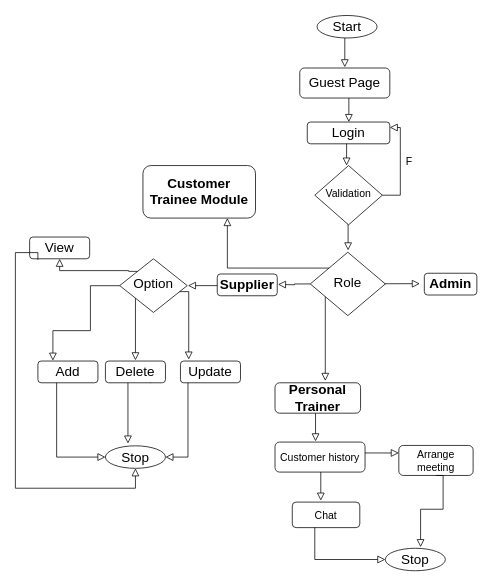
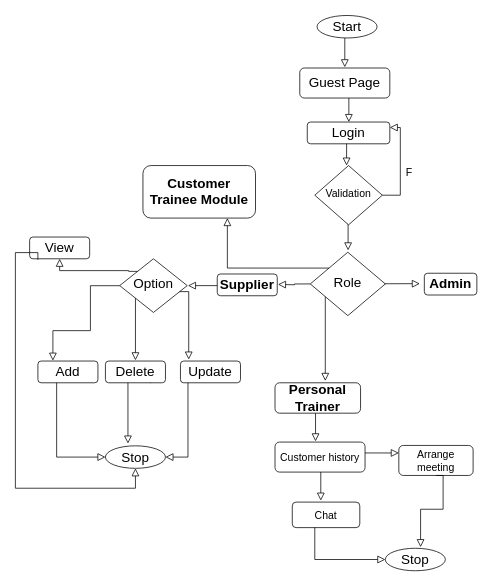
node "F": moved (409, 161) -> (409, 172)
